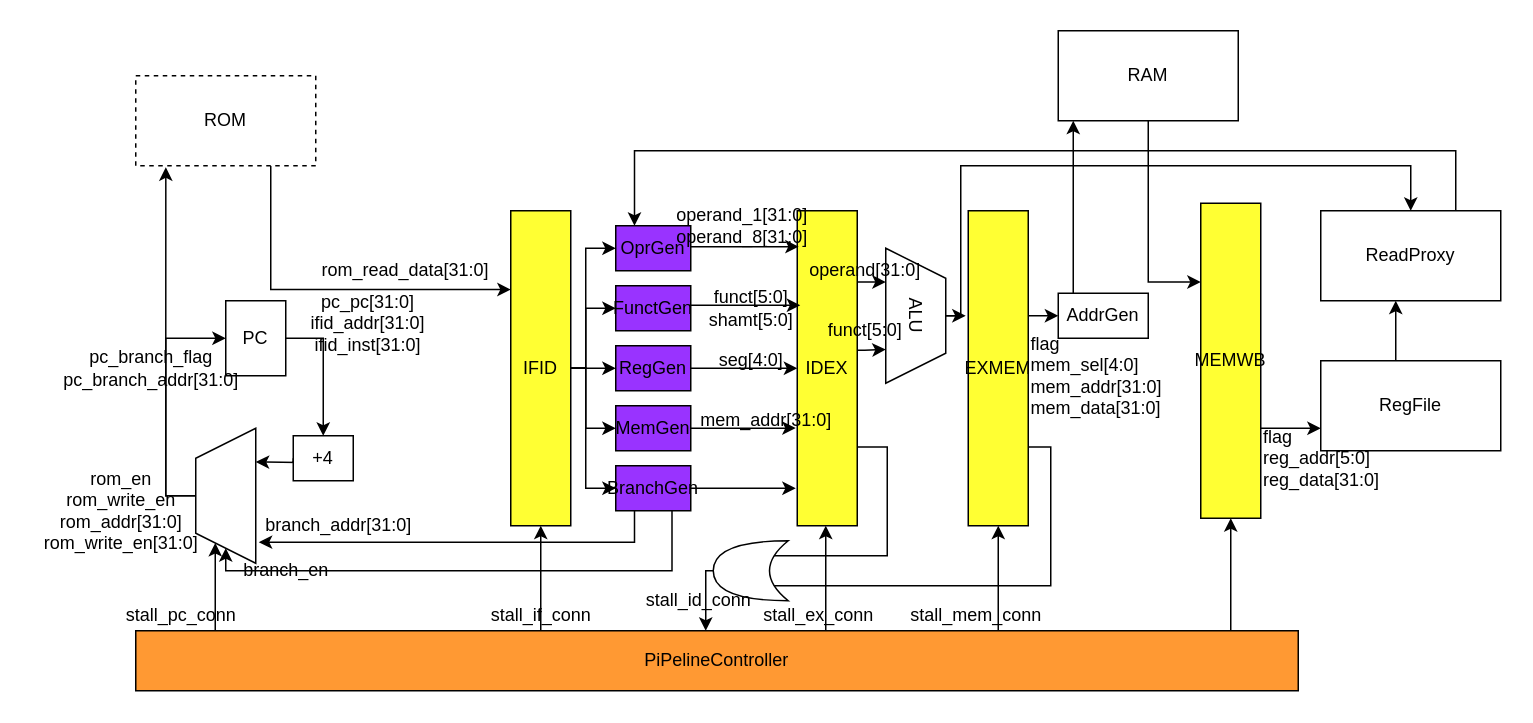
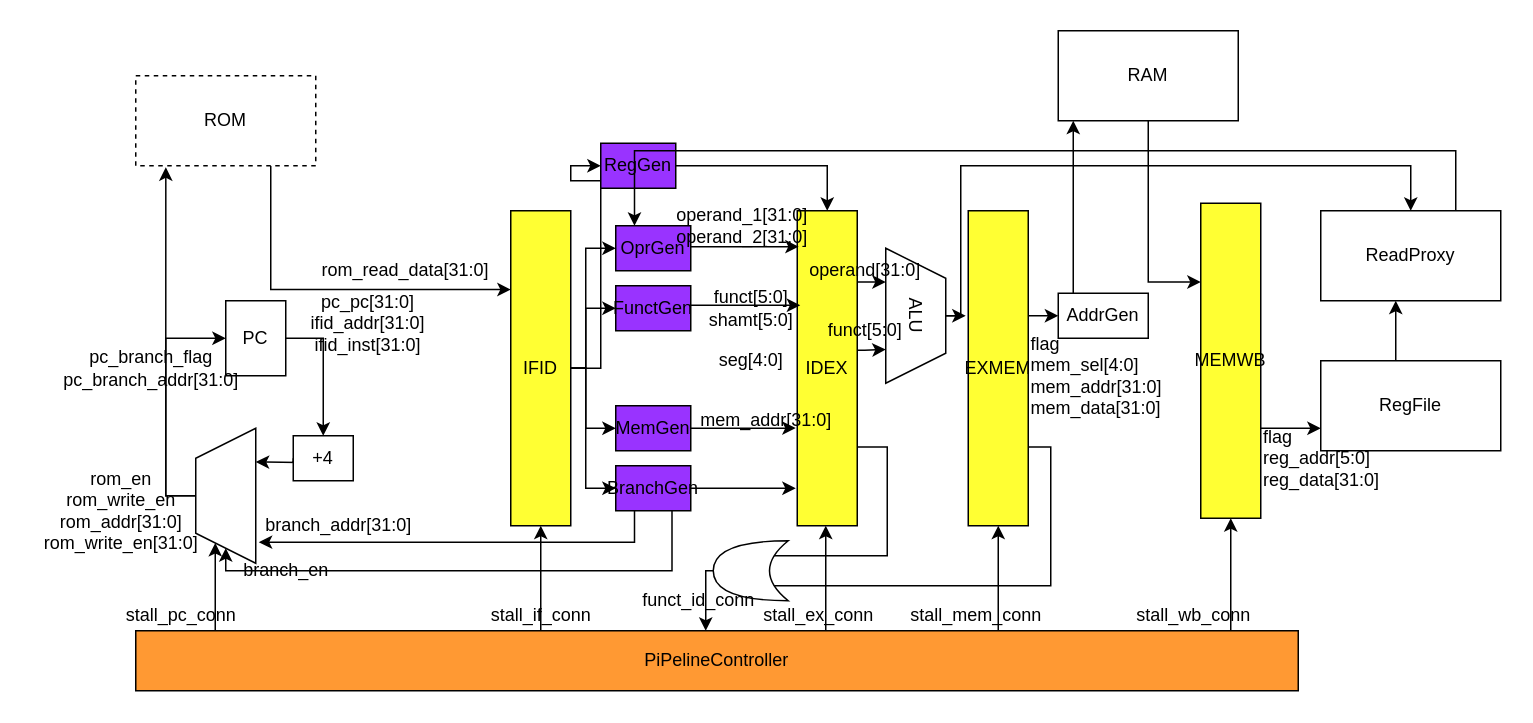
node "operand_1[31:0] operand_8[31:0]": label "operand_1[31:0] operand_8[31:0]" -> "operand_1[31:0] operand_2[31:0]"
node "RegGen": moved (653, 368) -> (638, 166)
node "stall_id_conn": label "stall_id_conn" -> "funct_id_conn"
node "stall_wb_conn": added
